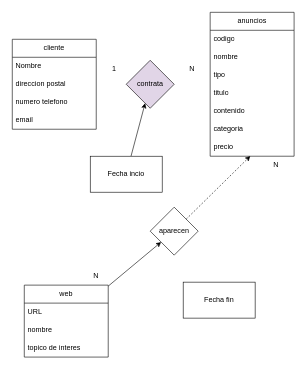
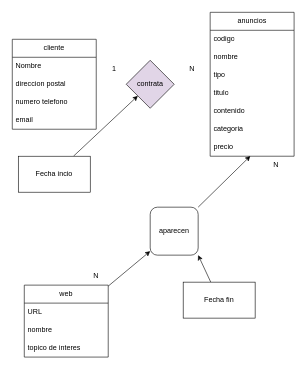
node "Fecha incio": moved (126, 174) -> (54, 174)
edge "aparecen" -> "precio": style dashed -> solid
node "aparecen": shape diamond -> rounded rectangle
edge "Fecha fin" -> "aparecen": added
